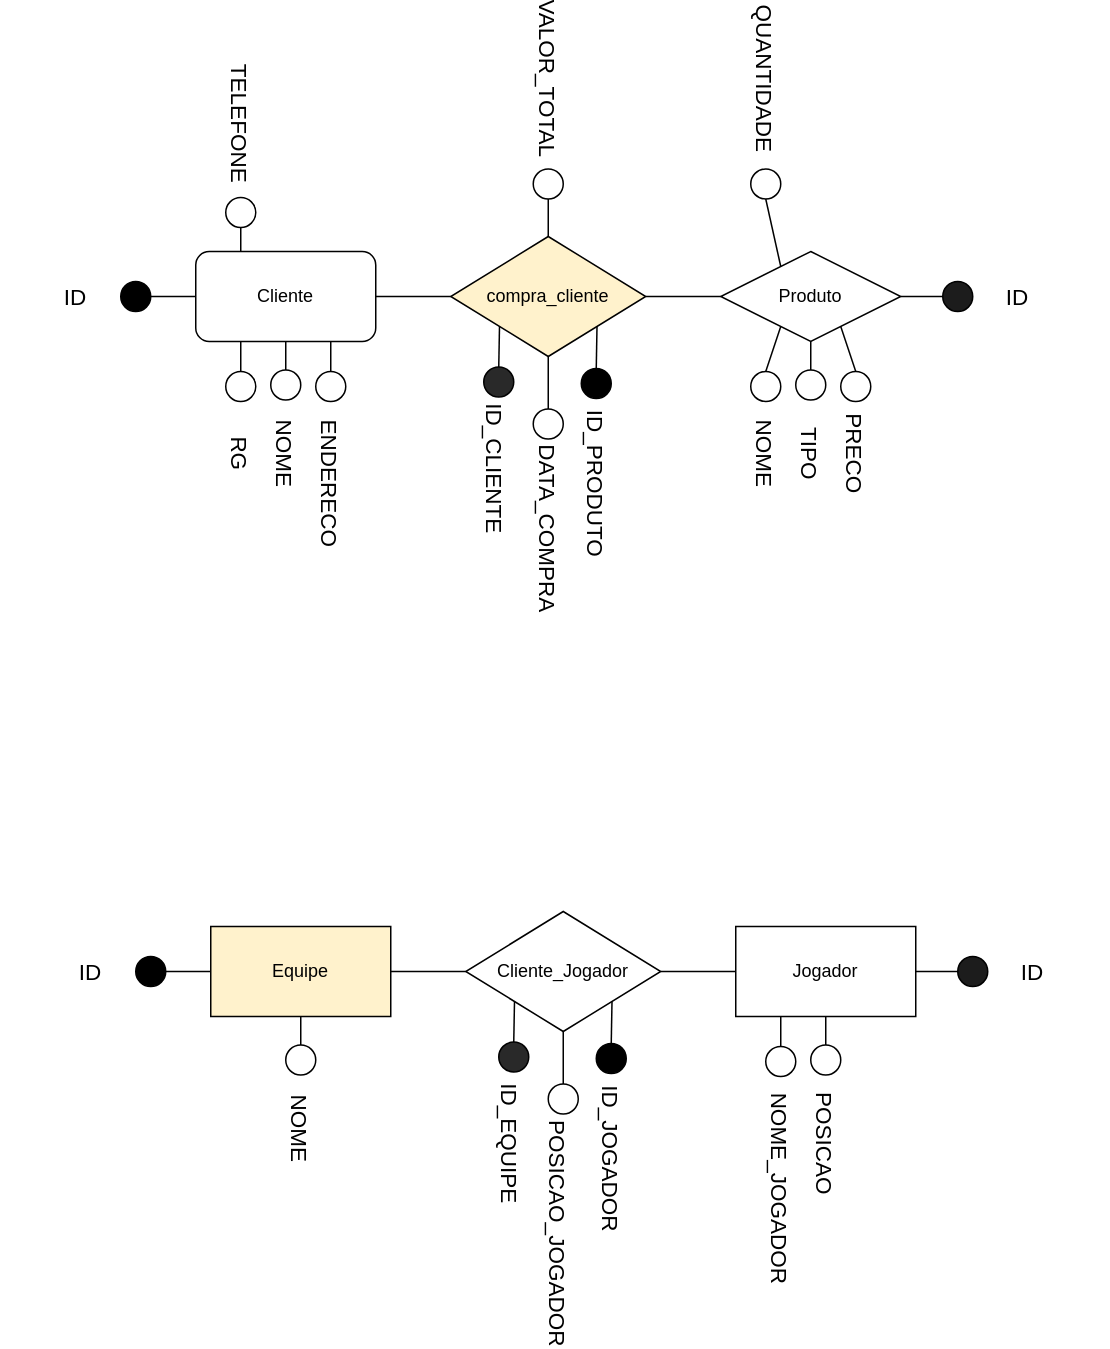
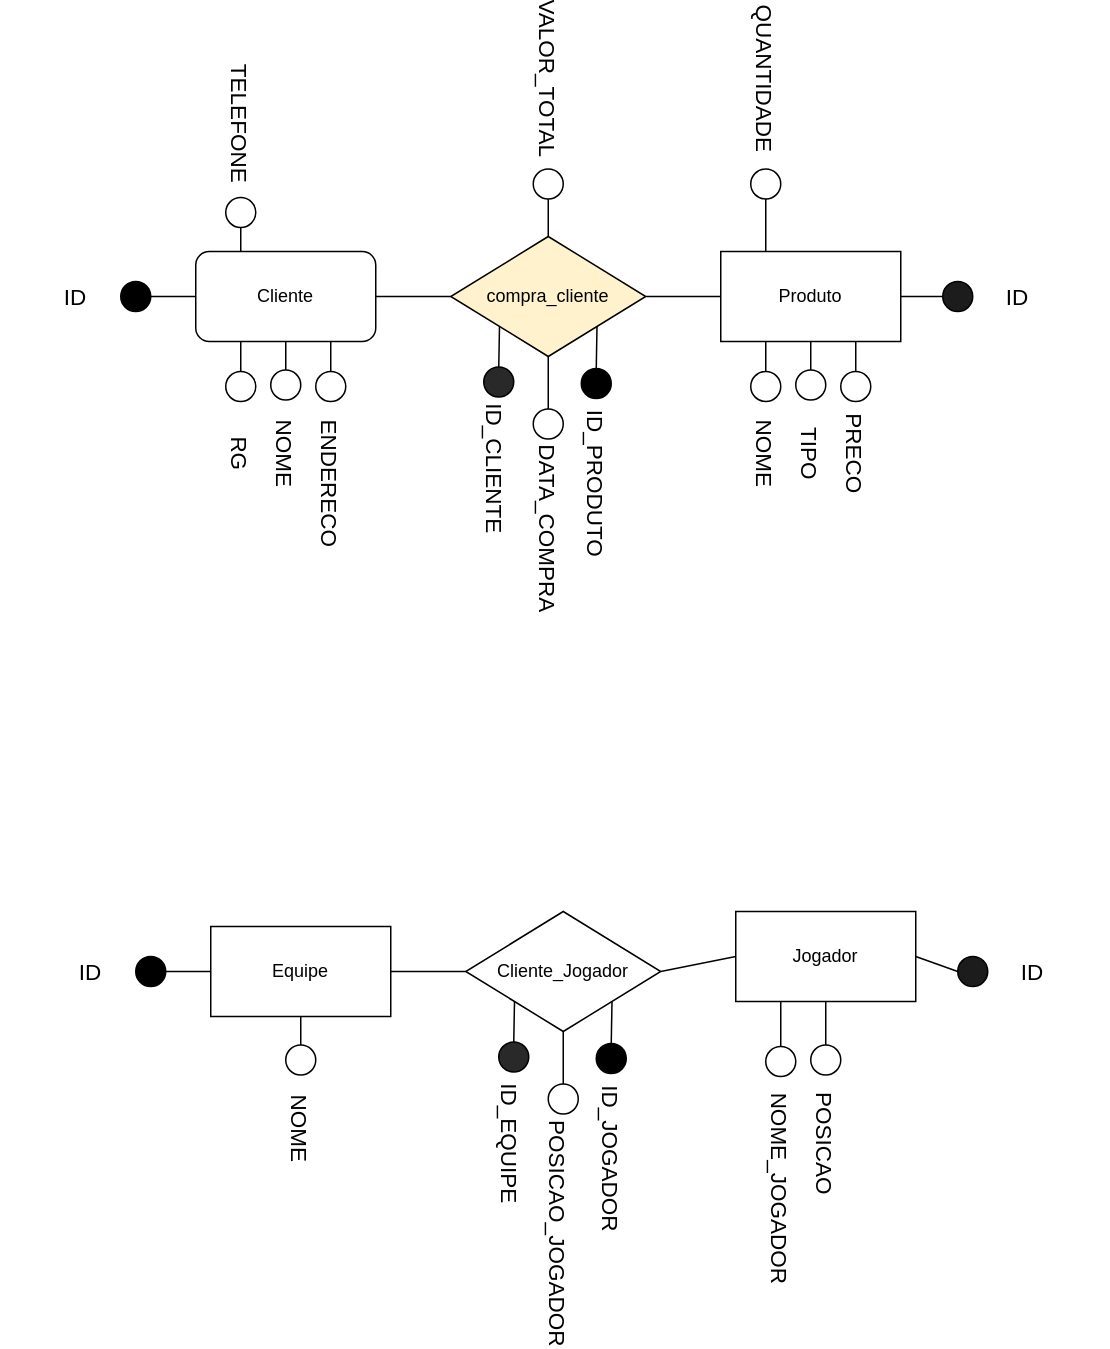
node "Produto": shape diamond -> rectangle
node "Equipe": fillcolor #fff2cc -> #ffffff
node "Jogador": moved (826, 971) -> (826, 956)
